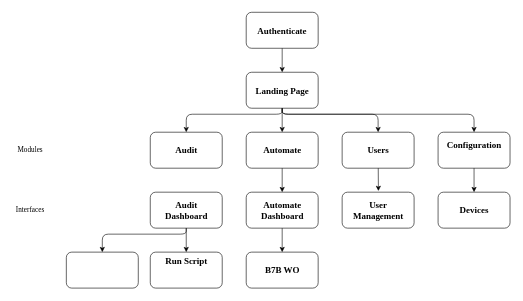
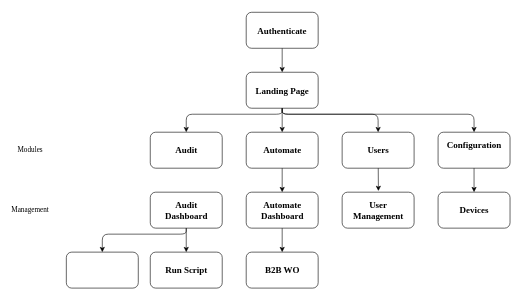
node "Interfaces": label "Interfaces" -> "Management"
node "Run Script": moved (186, 261) -> (186, 270)
node "B7B WO": label "B7B WO" -> "B2B WO"
